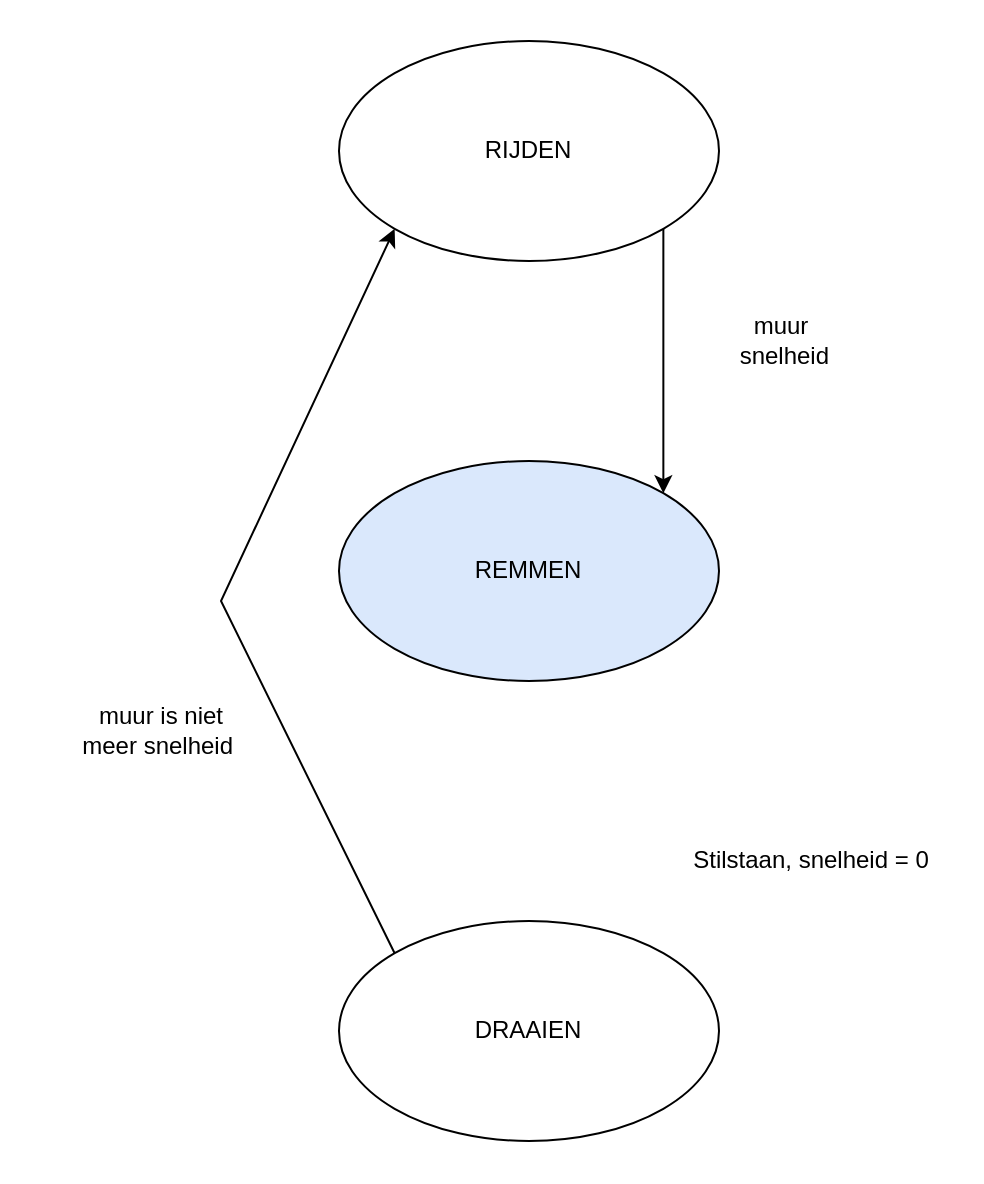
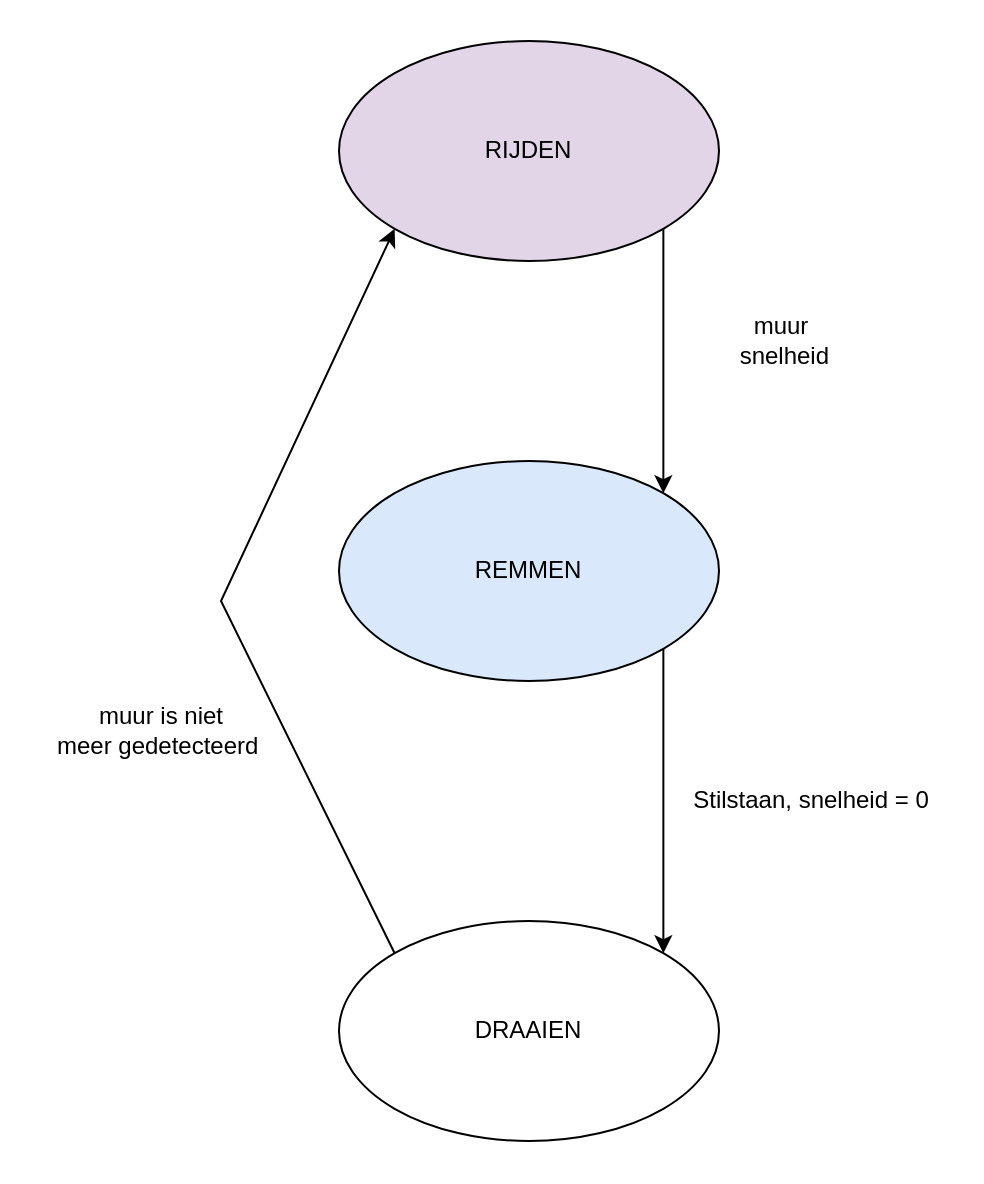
node "RIJDEN": fillcolor #ffffff -> #e1d5e7
node "muur is niet meer snelheid": label "muur is niet meer snelheid" -> "muur is niet meer gedetecteerd"
edge "REMMEN" -> "DRAAIEN": added
node "Stilstaan, snelheid = 0": moved (811, 861) -> (811, 801)
